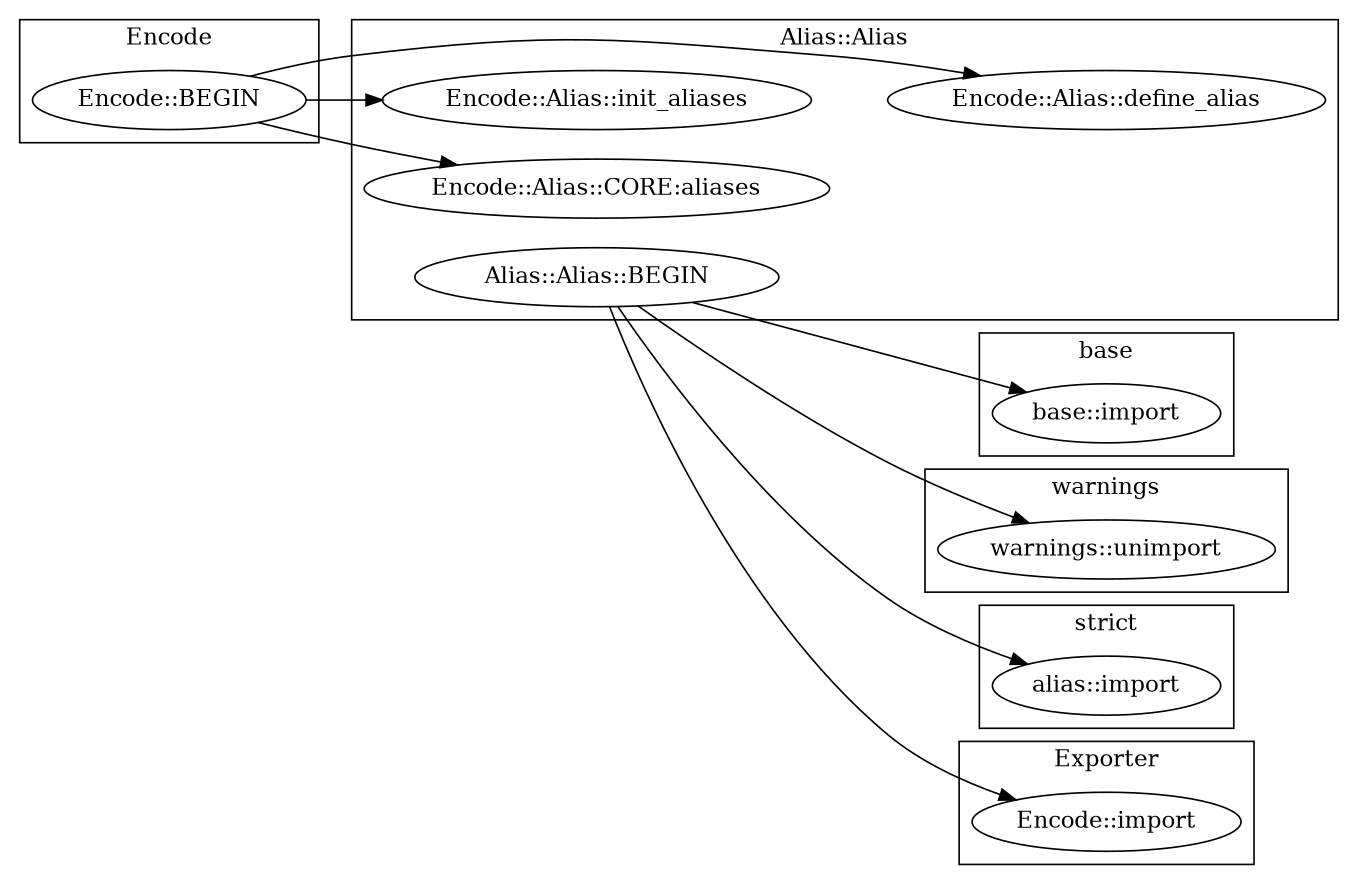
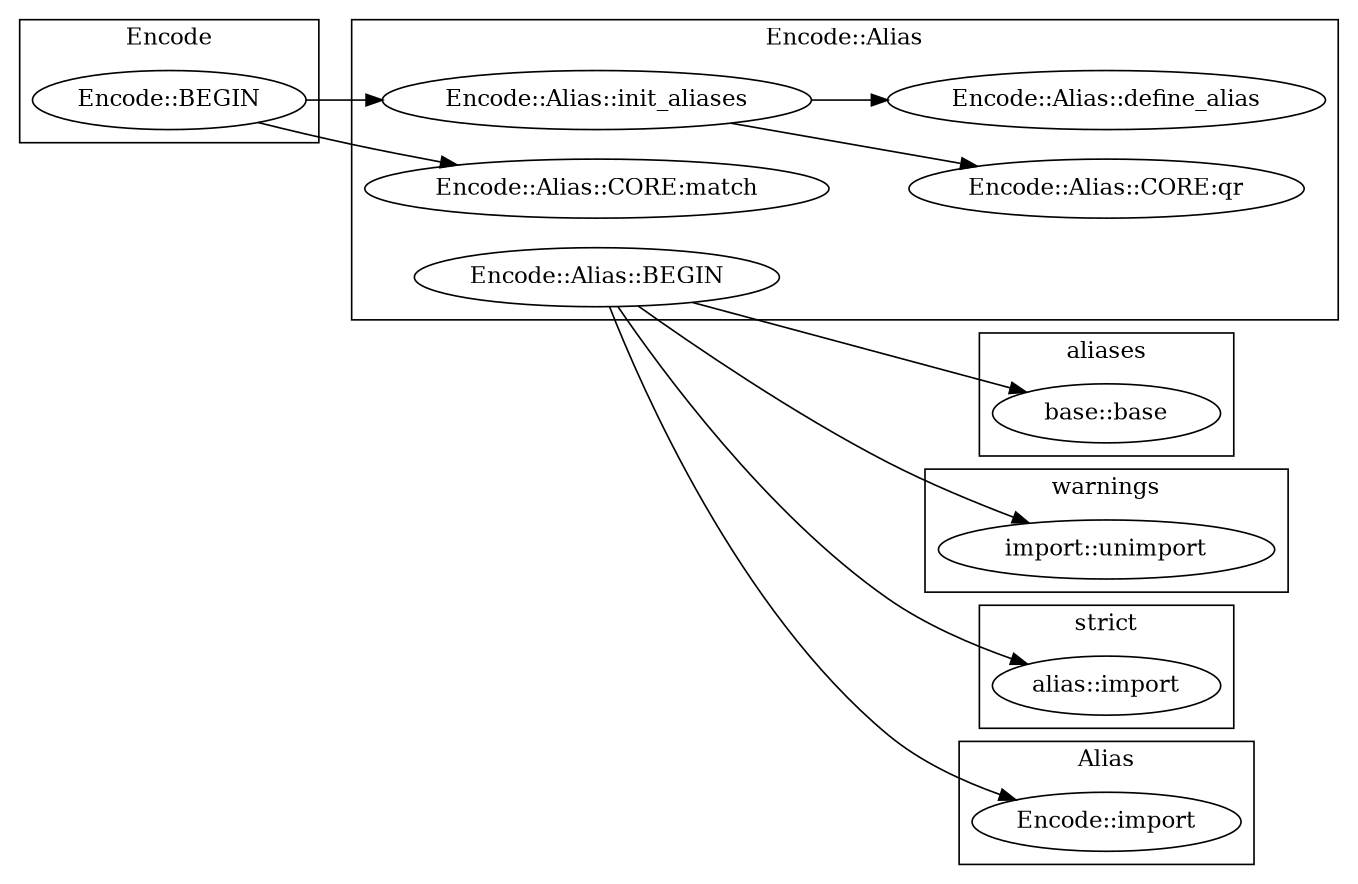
cluster "Alias::Alias": label "Alias::Alias" -> "Encode::Alias"
edge "Encode::BEGIN" -> "Encode::Alias::define_alias": now "Encode::Alias::init_aliases" -> "Encode::Alias::define_alias"
node "Encode::Alias::CORE:aliases": label "Encode::Alias::CORE:aliases" -> "Encode::Alias::CORE:match"
node "Encode::Alias::CORE:qr": added
node "Alias::Alias::BEGIN": label "Alias::Alias::BEGIN" -> "Encode::Alias::BEGIN"
cluster "base": label "base" -> "aliases"
node "base::import": label "base::import" -> "base::base"
node "warnings::unimport": label "warnings::unimport" -> "import::unimport"
cluster "Exporter": label "Exporter" -> "Alias"
